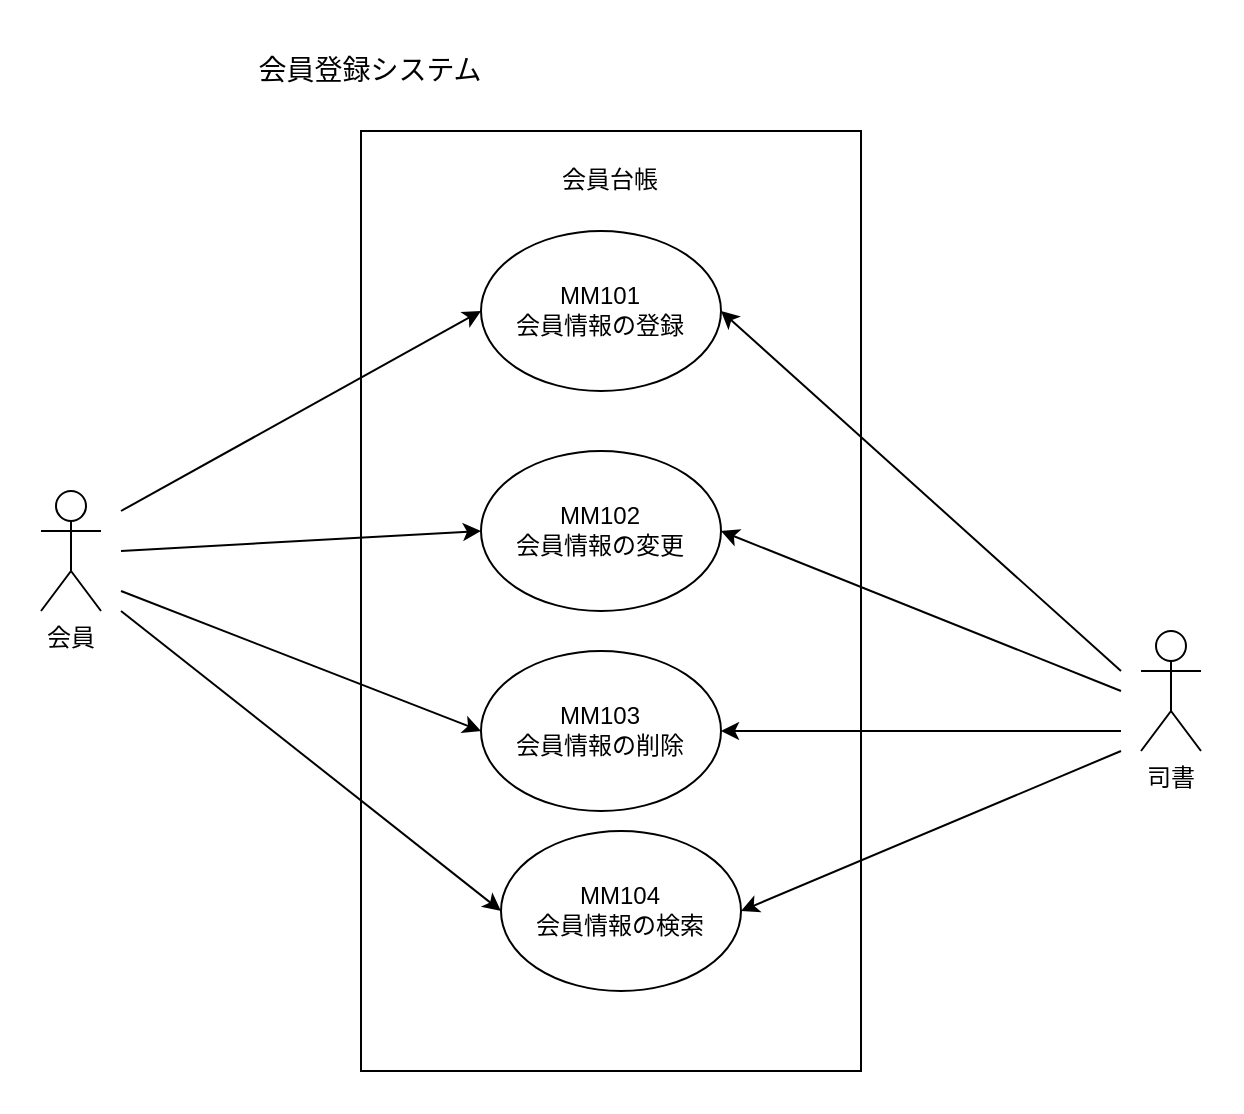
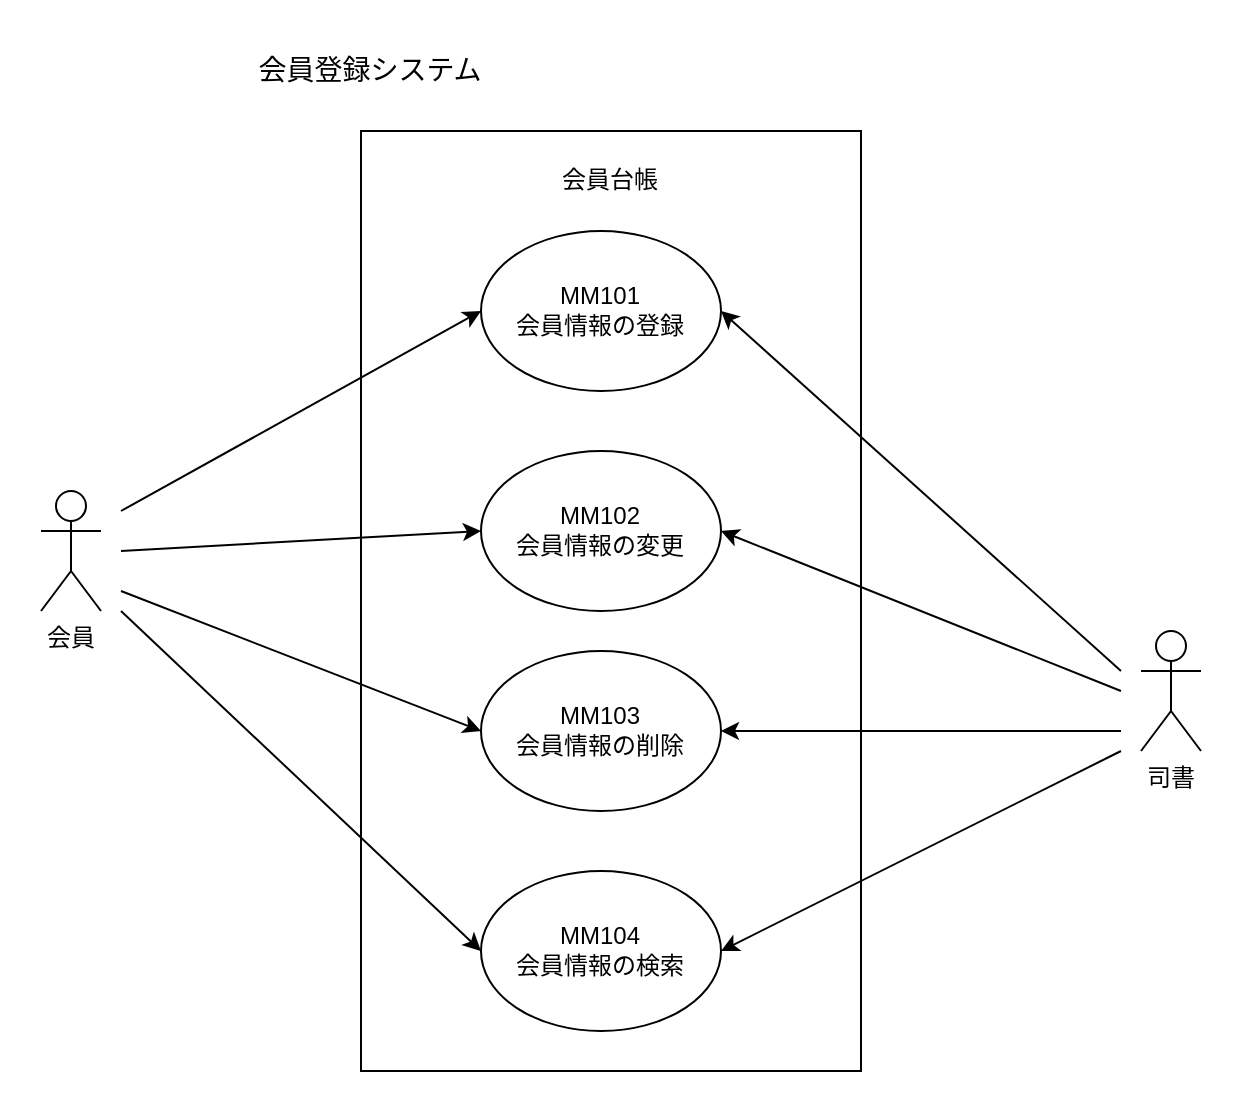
node "MM104 会員情報の検索": moved (621, 911) -> (601, 951)
